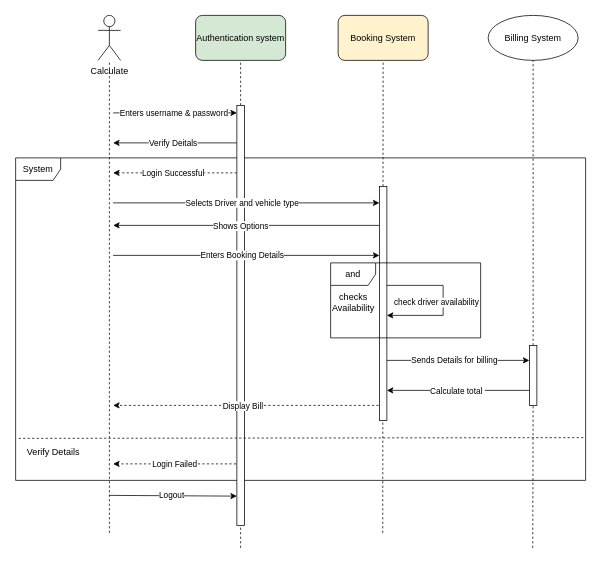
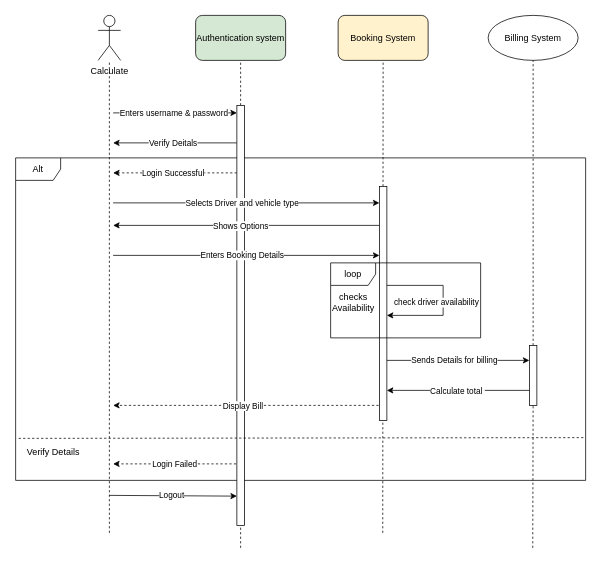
node "System": label "System" -> "Alt"
node "and": label "and" -> "loop"
